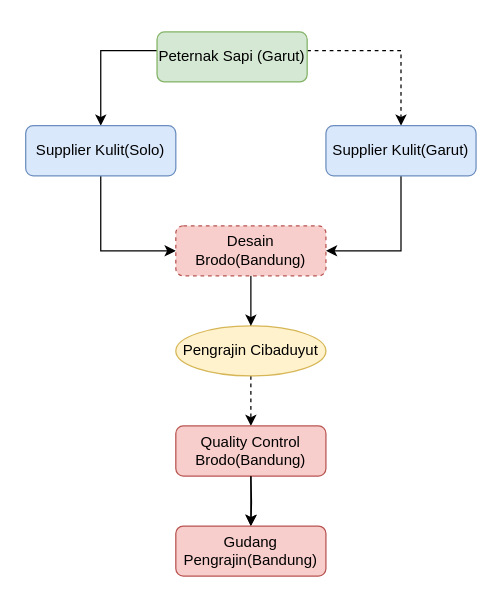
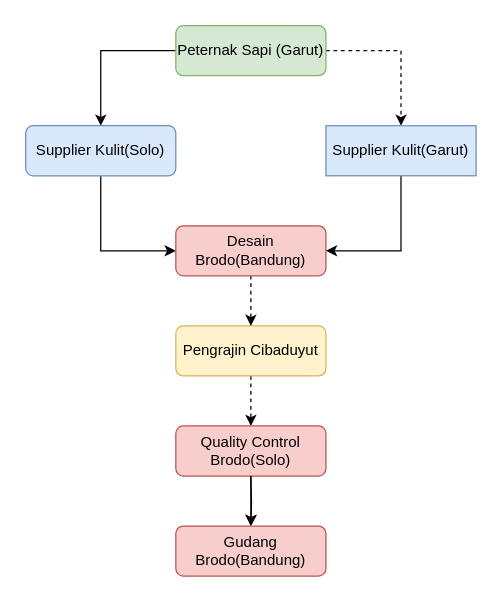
node "Peternak Sapi (Garut)": moved (232, 57) -> (251, 51)
node "Supplier Kulit(Garut)": shape rounded rectangle -> rectangle
node "Desain Brodo(Bandung)": style dashed -> solid
edge "Desain Brodo(Bandung)" -> "Pengrajin Cibaduyut": style solid -> dashed
node "Pengrajin Cibaduyut": shape ellipse -> rounded rectangle
node "Quality Control Brodo(Bandung)": label "Quality Control Brodo(Bandung)" -> "Quality Control Brodo(Solo)"
node "Gudang Pengrajin(Bandung)": label "Gudang Pengrajin(Bandung)" -> "Gudang Brodo(Bandung)"
